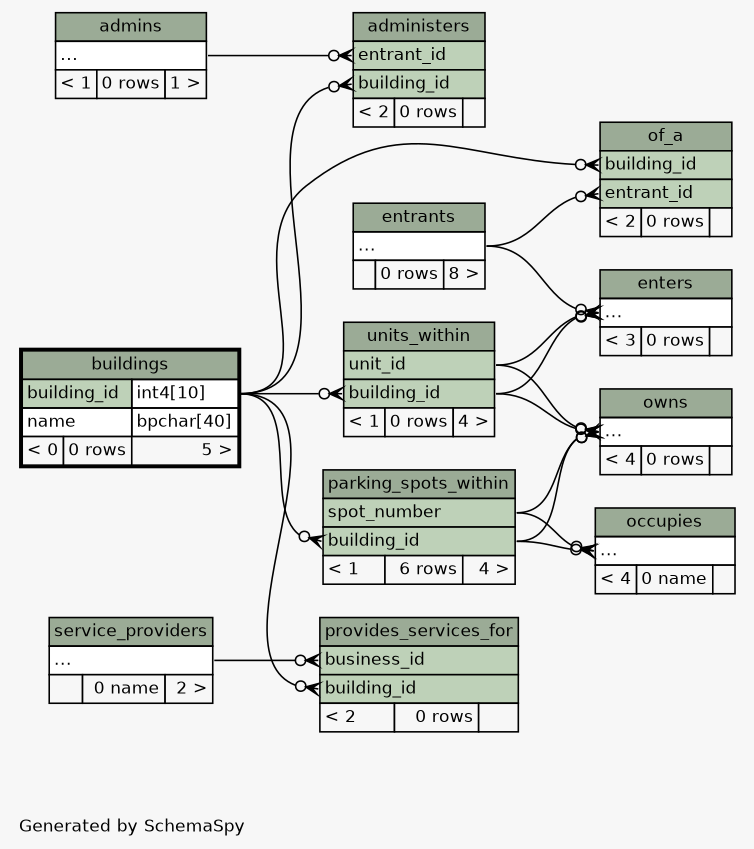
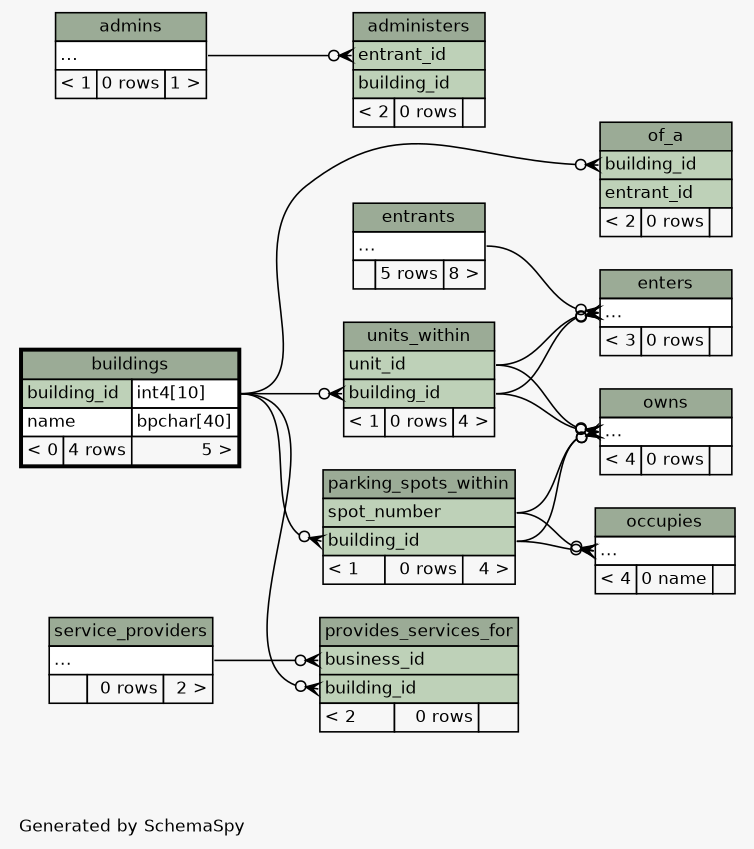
edge "entrants" -> "of_a": removed
edge "buildings" -> "administers": removed
node "entrants": text "0 rows" -> "5 rows"
node "buildings": text "0 rows" -> "4 rows"
node "parking_spots_within": text "6 rows" -> "0 rows"
node "service_providers": text "0 name" -> "0 rows"
